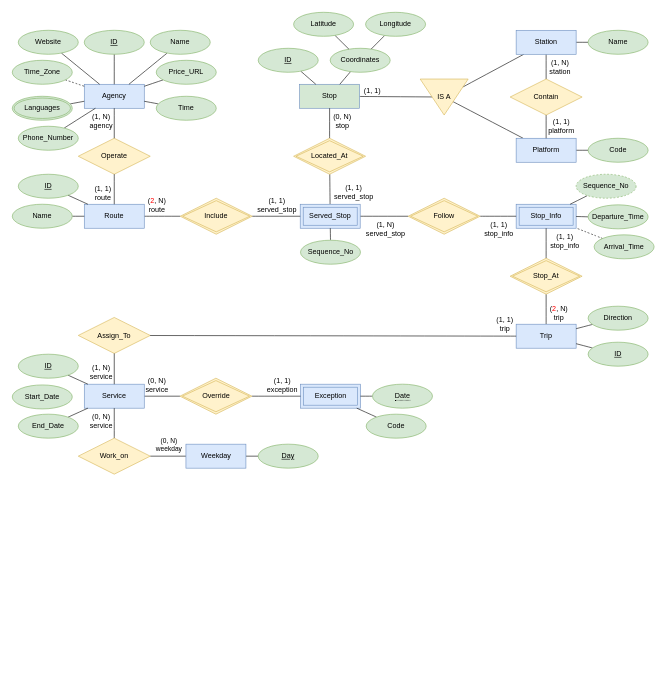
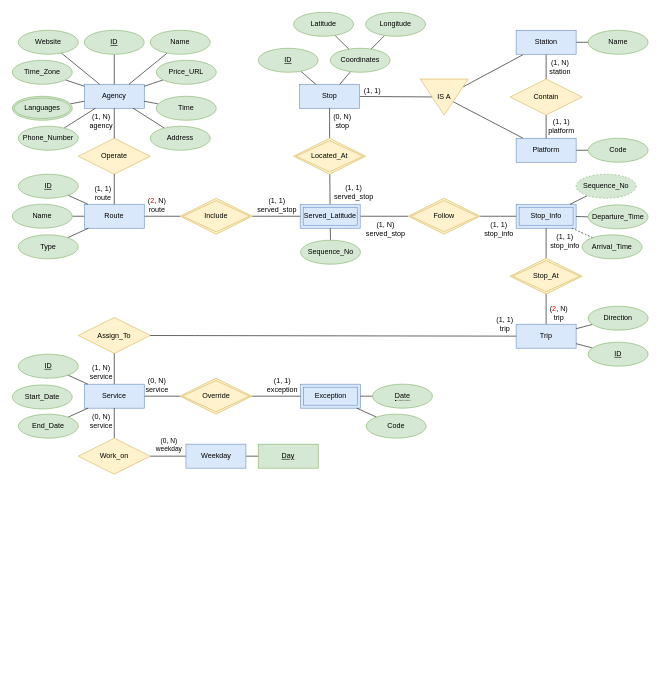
edge "Time_Zone" -- "Agency": style dashed -> solid
node "Stop": fillcolor #d5e8d4 -> #dae8fc
edge "Agency" -- "Address": added
node "Address": added
node "Served_Stop": label "Served_Stop" -> "Served_Latitude"
edge "Route" -- "Type": added
node "Type": added
node "Arrival_Time": moved (624, 247) -> (612, 247)
node "Day": shape ellipse -> rectangle
